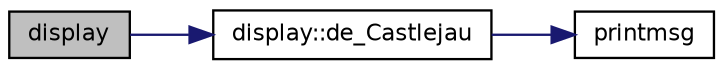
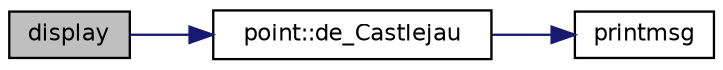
node "display::de_Castlejau": label "display::de_Castlejau" -> "point::de_Castlejau"
